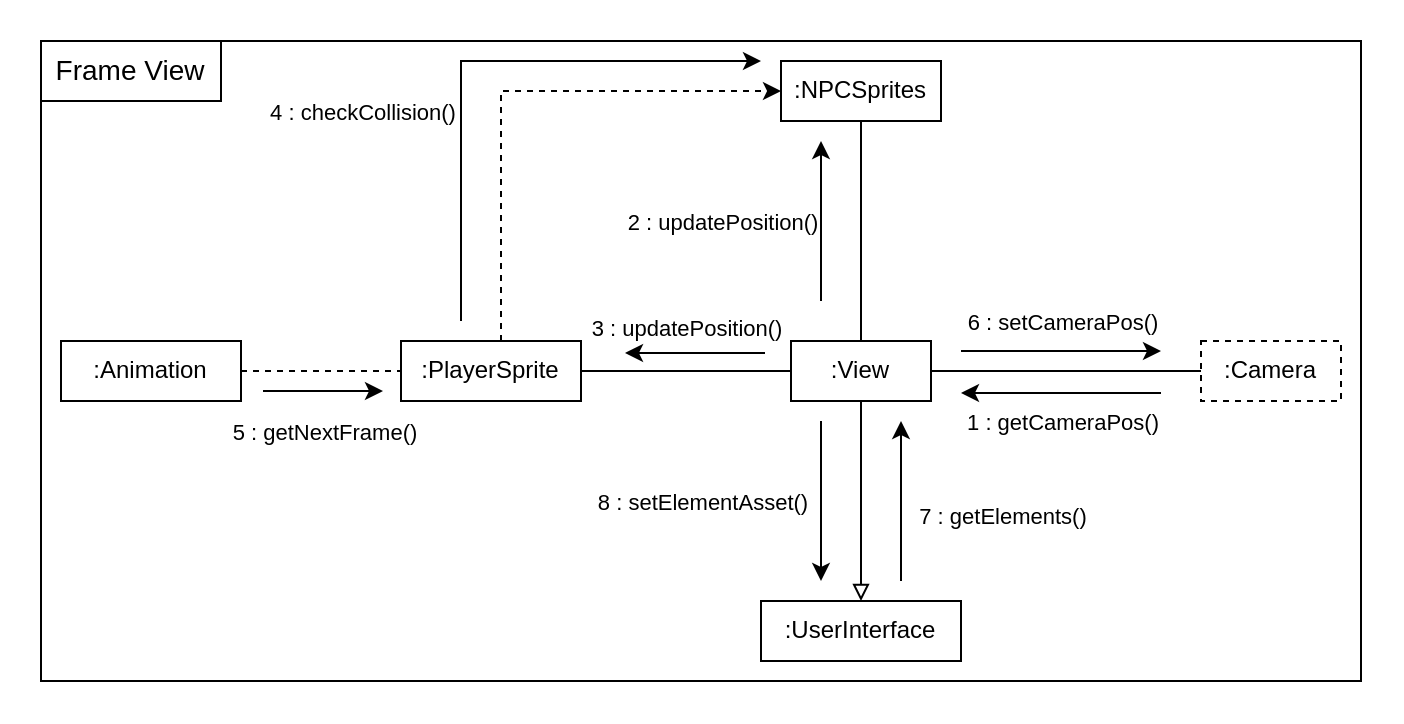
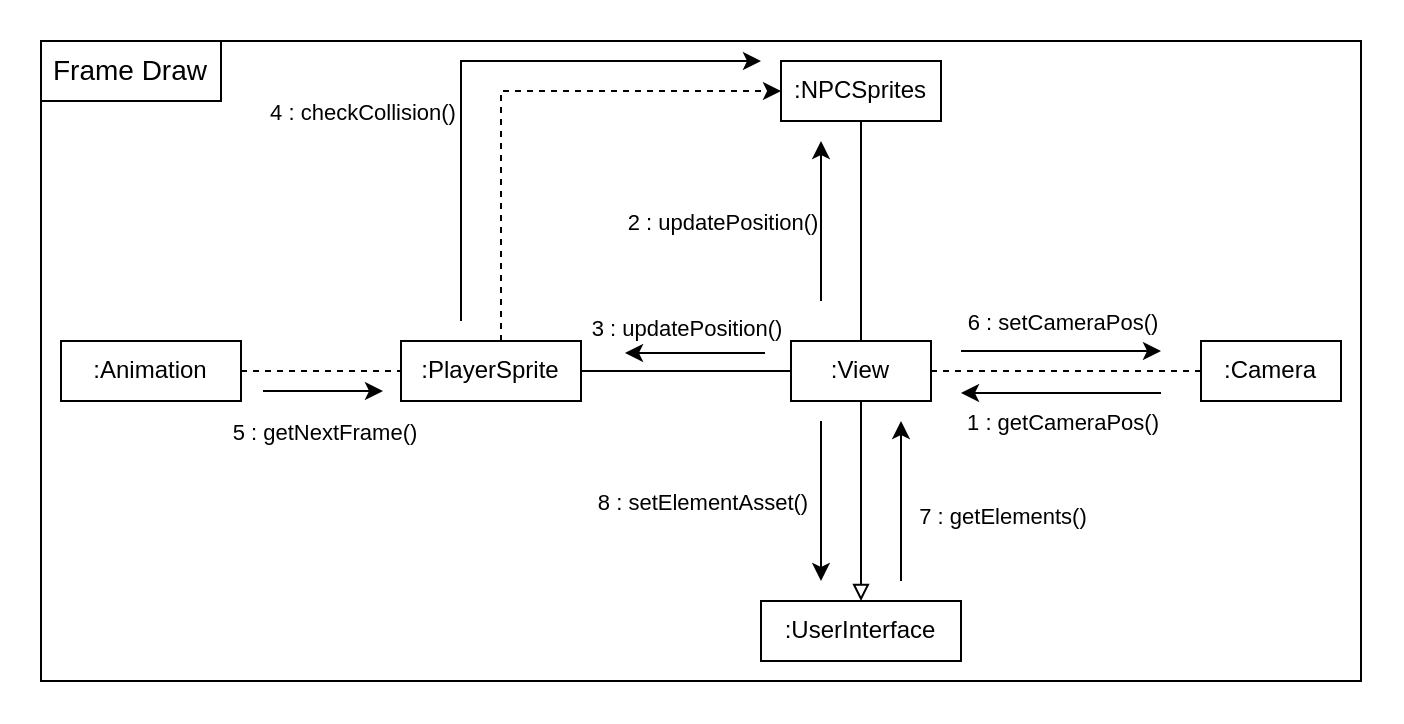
node "Frame View": label "Frame View" -> "Frame Draw"
edge ":View" -- ":Camera": style solid -> dashed
node ":Camera": style dashed -> solid
